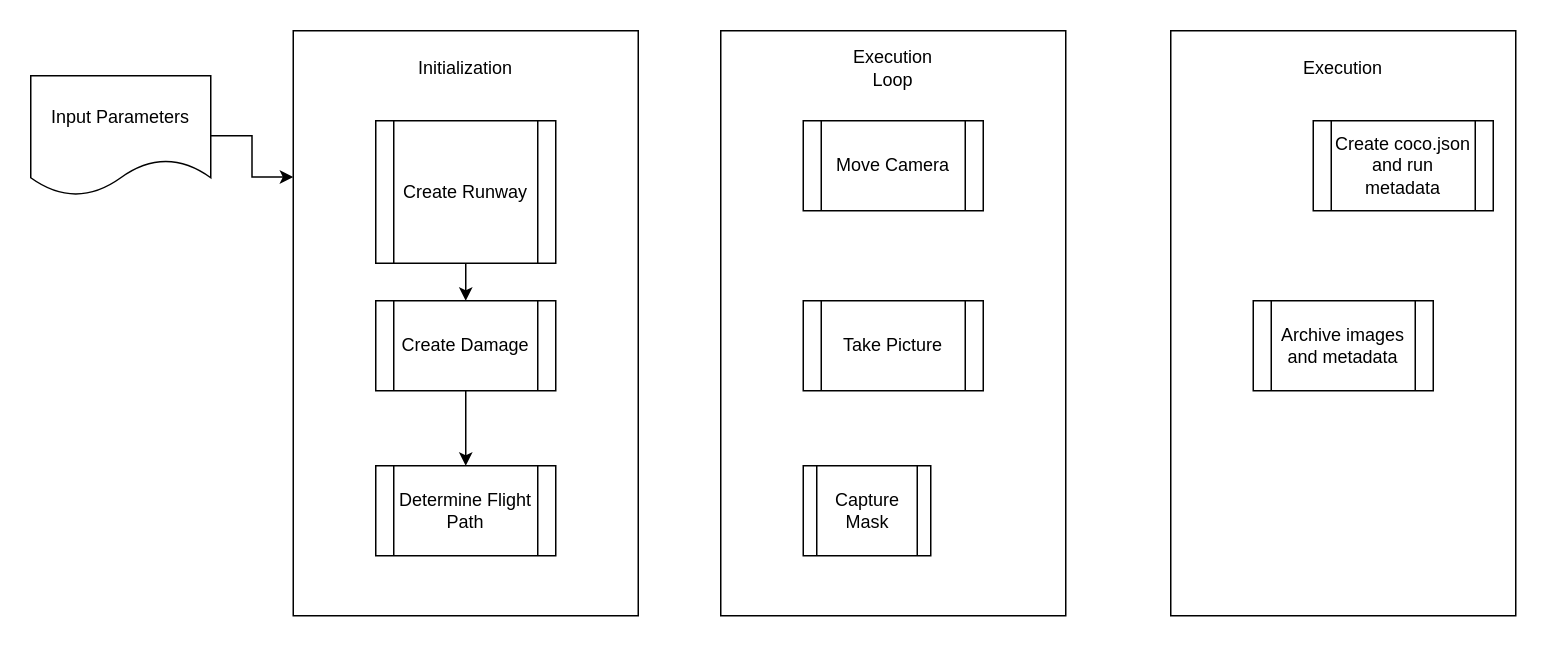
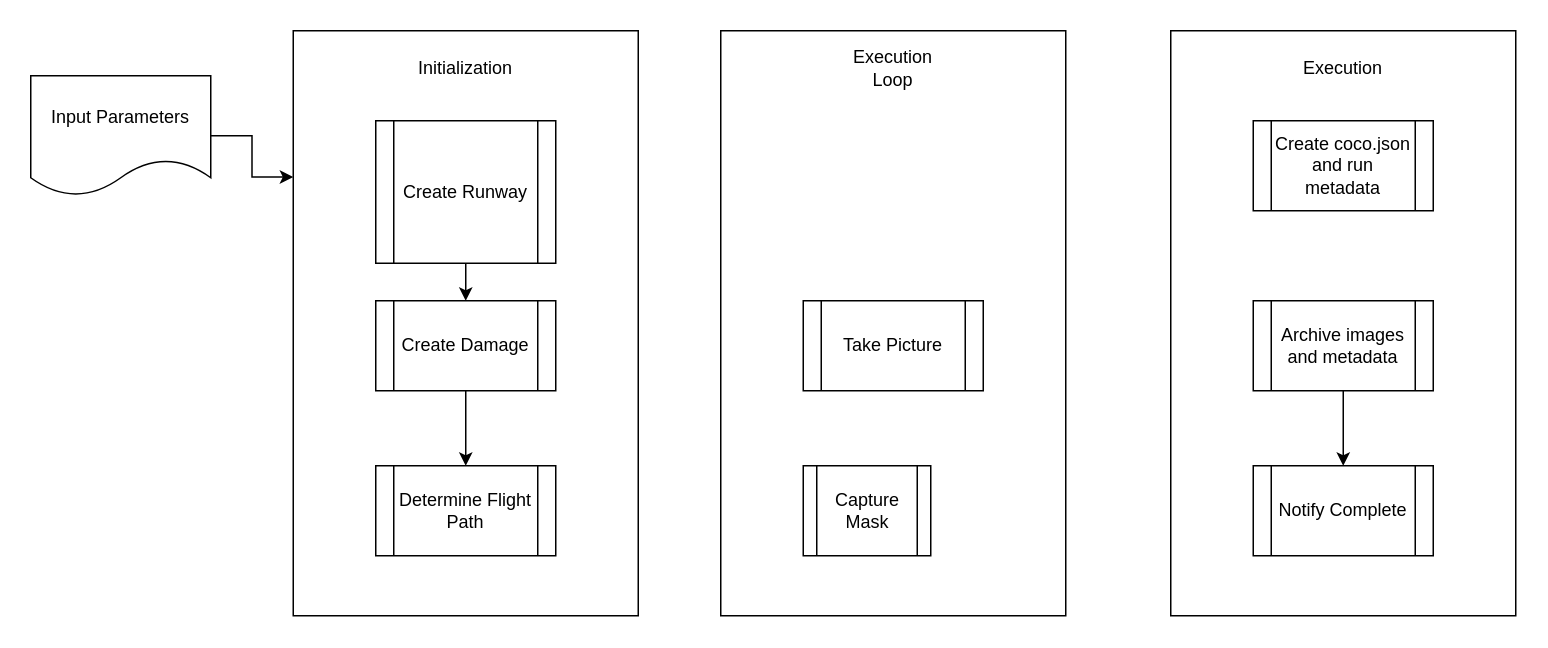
node "Move Camera": removed
node "Create coco.json and run metadata": moved (1403, 166) -> (1343, 166)
edge "Archive images and metadata" -> "Notify Complete": added
node "Notify Complete": added
